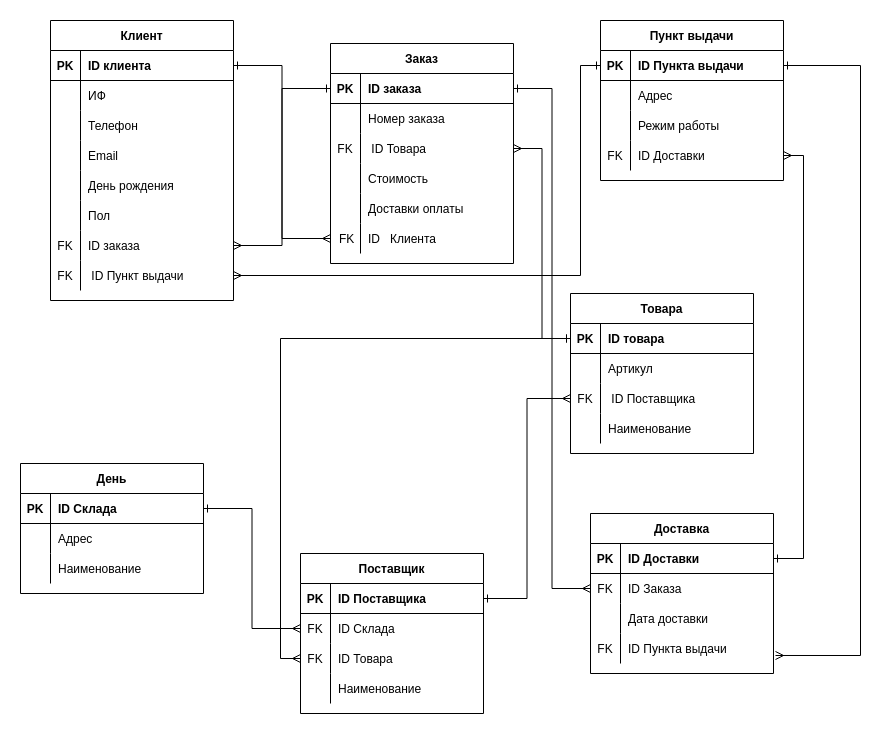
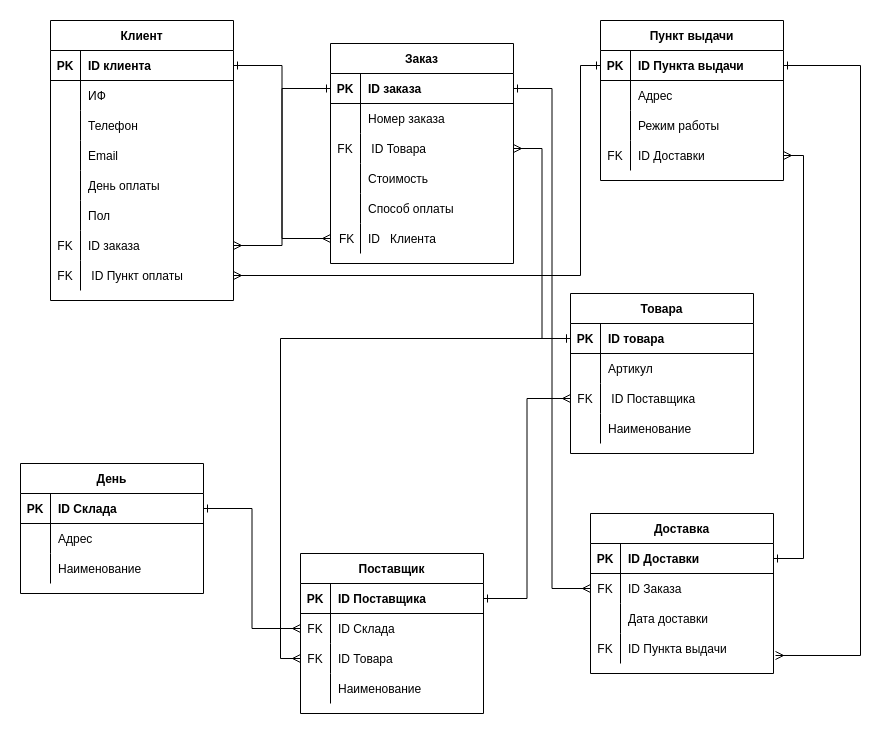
node "День рождения": label "День рождения" -> "День оплаты"
node "Доставки оплаты": label "Доставки оплаты" -> "Способ оплаты"
node "ID Пункт выдачи": label "ID Пункт выдачи" -> "ID Пункт оплаты"
